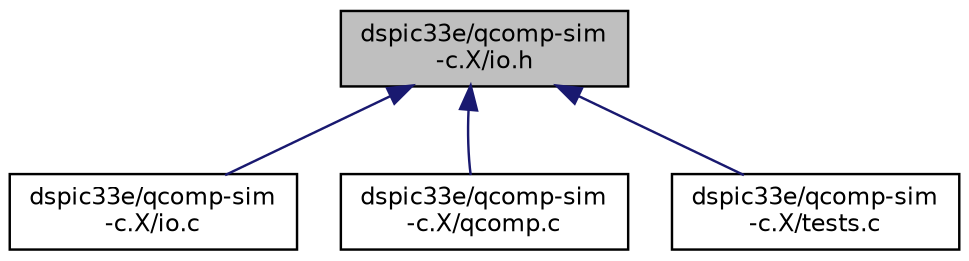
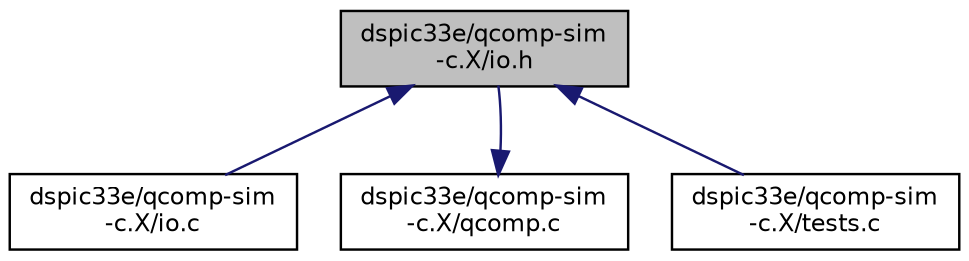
edge "dspic33e/qcomp-sim -c.X/qcomp.c" -> "dspic33e/qcomp-sim -c.X/io.h": reversed
